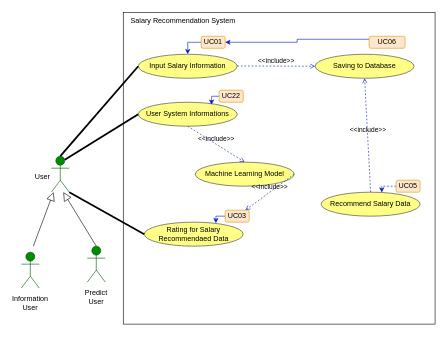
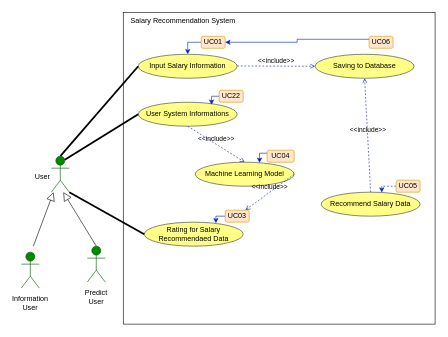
node "UC06": size 36x12 -> 24x12
edge "UC04" -> "Machine Learning Model": added
node "UC04": added
